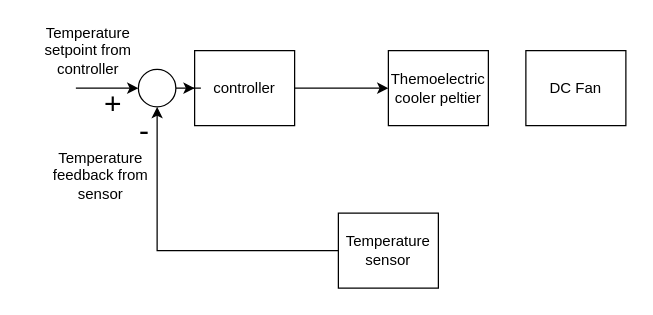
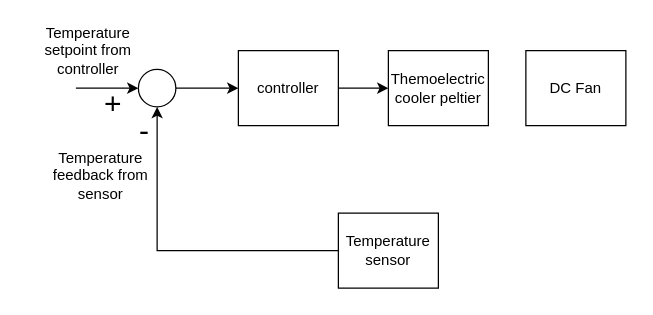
node "controller": moved (244, 88) -> (288, 88)
